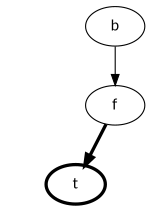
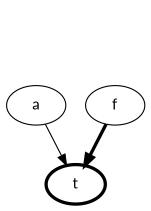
node "b": removed
node "a": added
